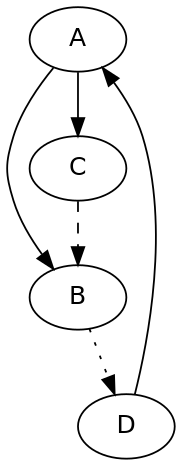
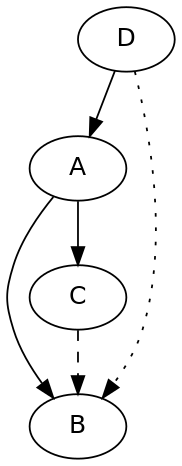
edge "B" -> "D": reversed
